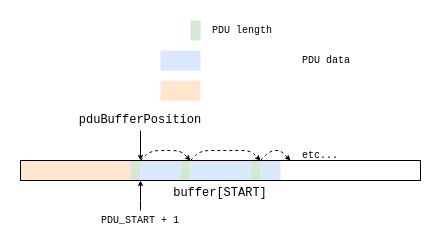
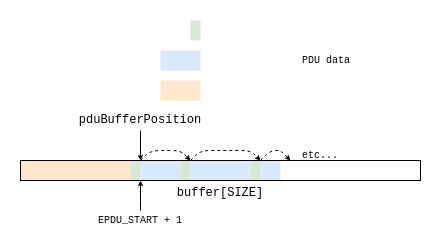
node "PDU length": removed
node "buffer[START]": label "buffer[START]" -> "buffer[SIZE]"
node "PDU_START + 1": label "PDU_START + 1" -> "EPDU_START + 1"
